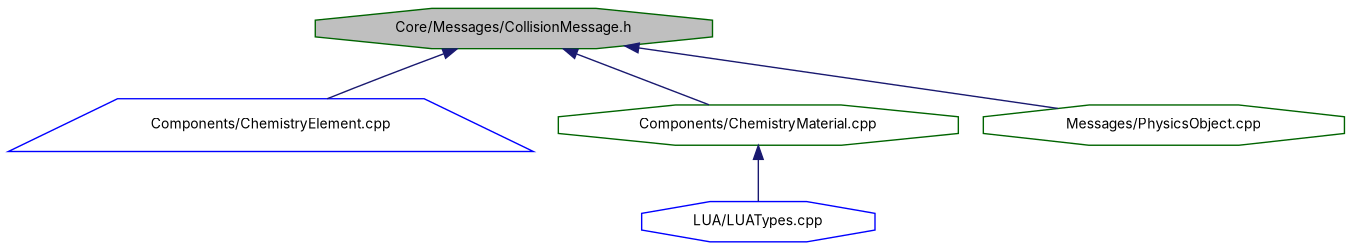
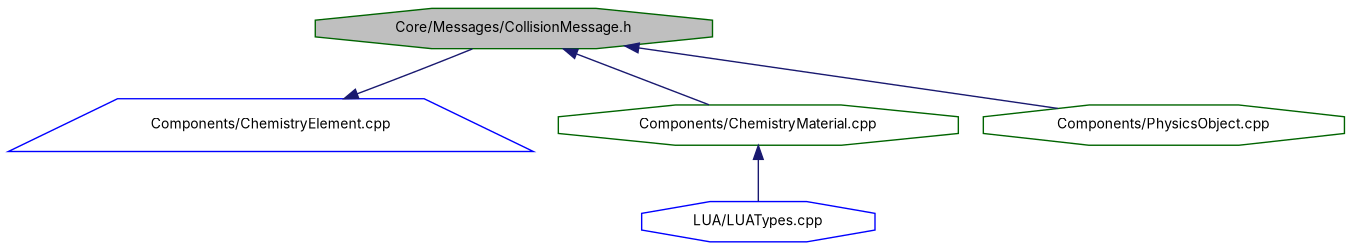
edge "Components/ChemistryElement.cpp" -> "Core/Messages/CollisionMessage.h": reversed
node "Messages/PhysicsObject.cpp": label "Messages/PhysicsObject.cpp" -> "Components/PhysicsObject.cpp"
